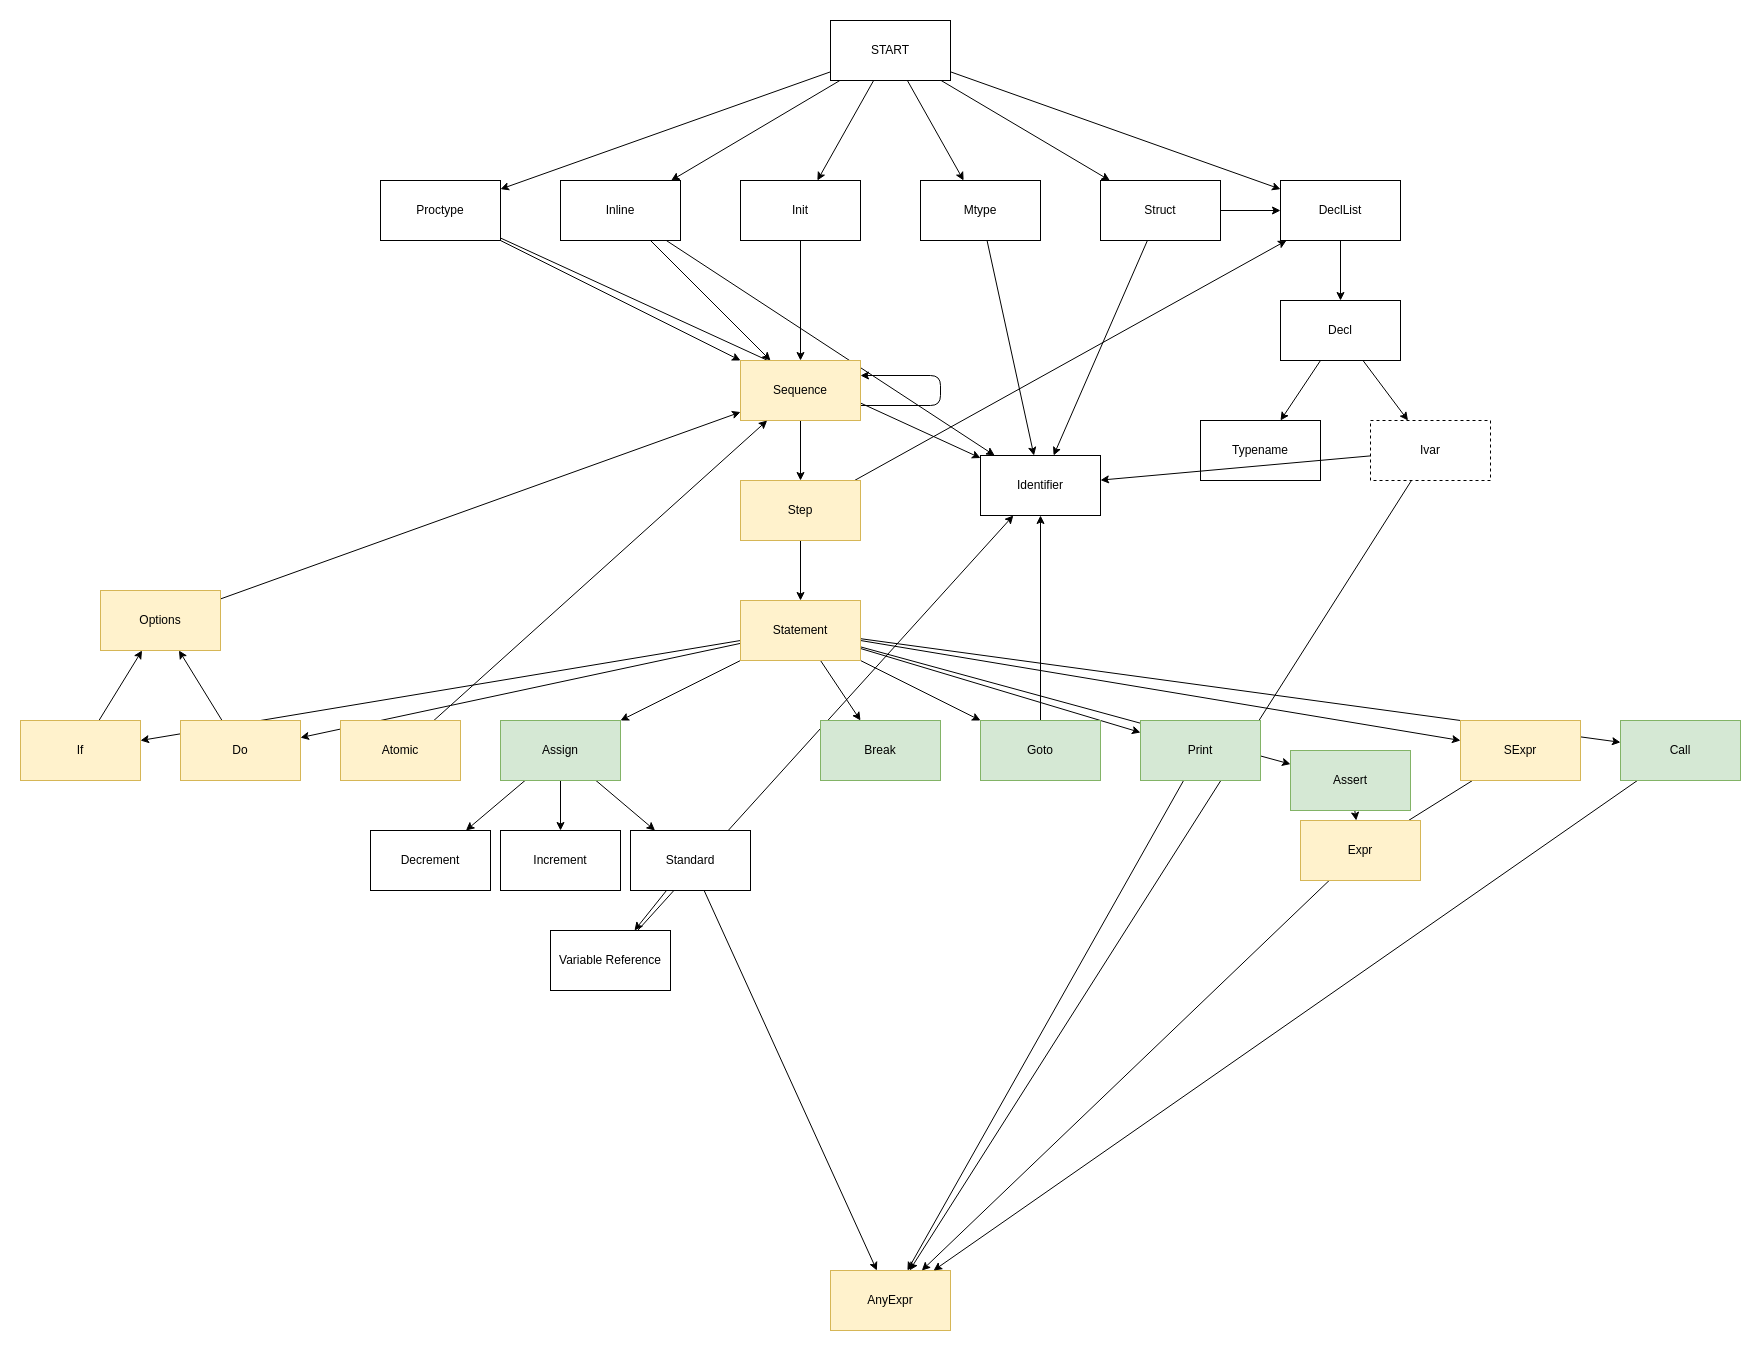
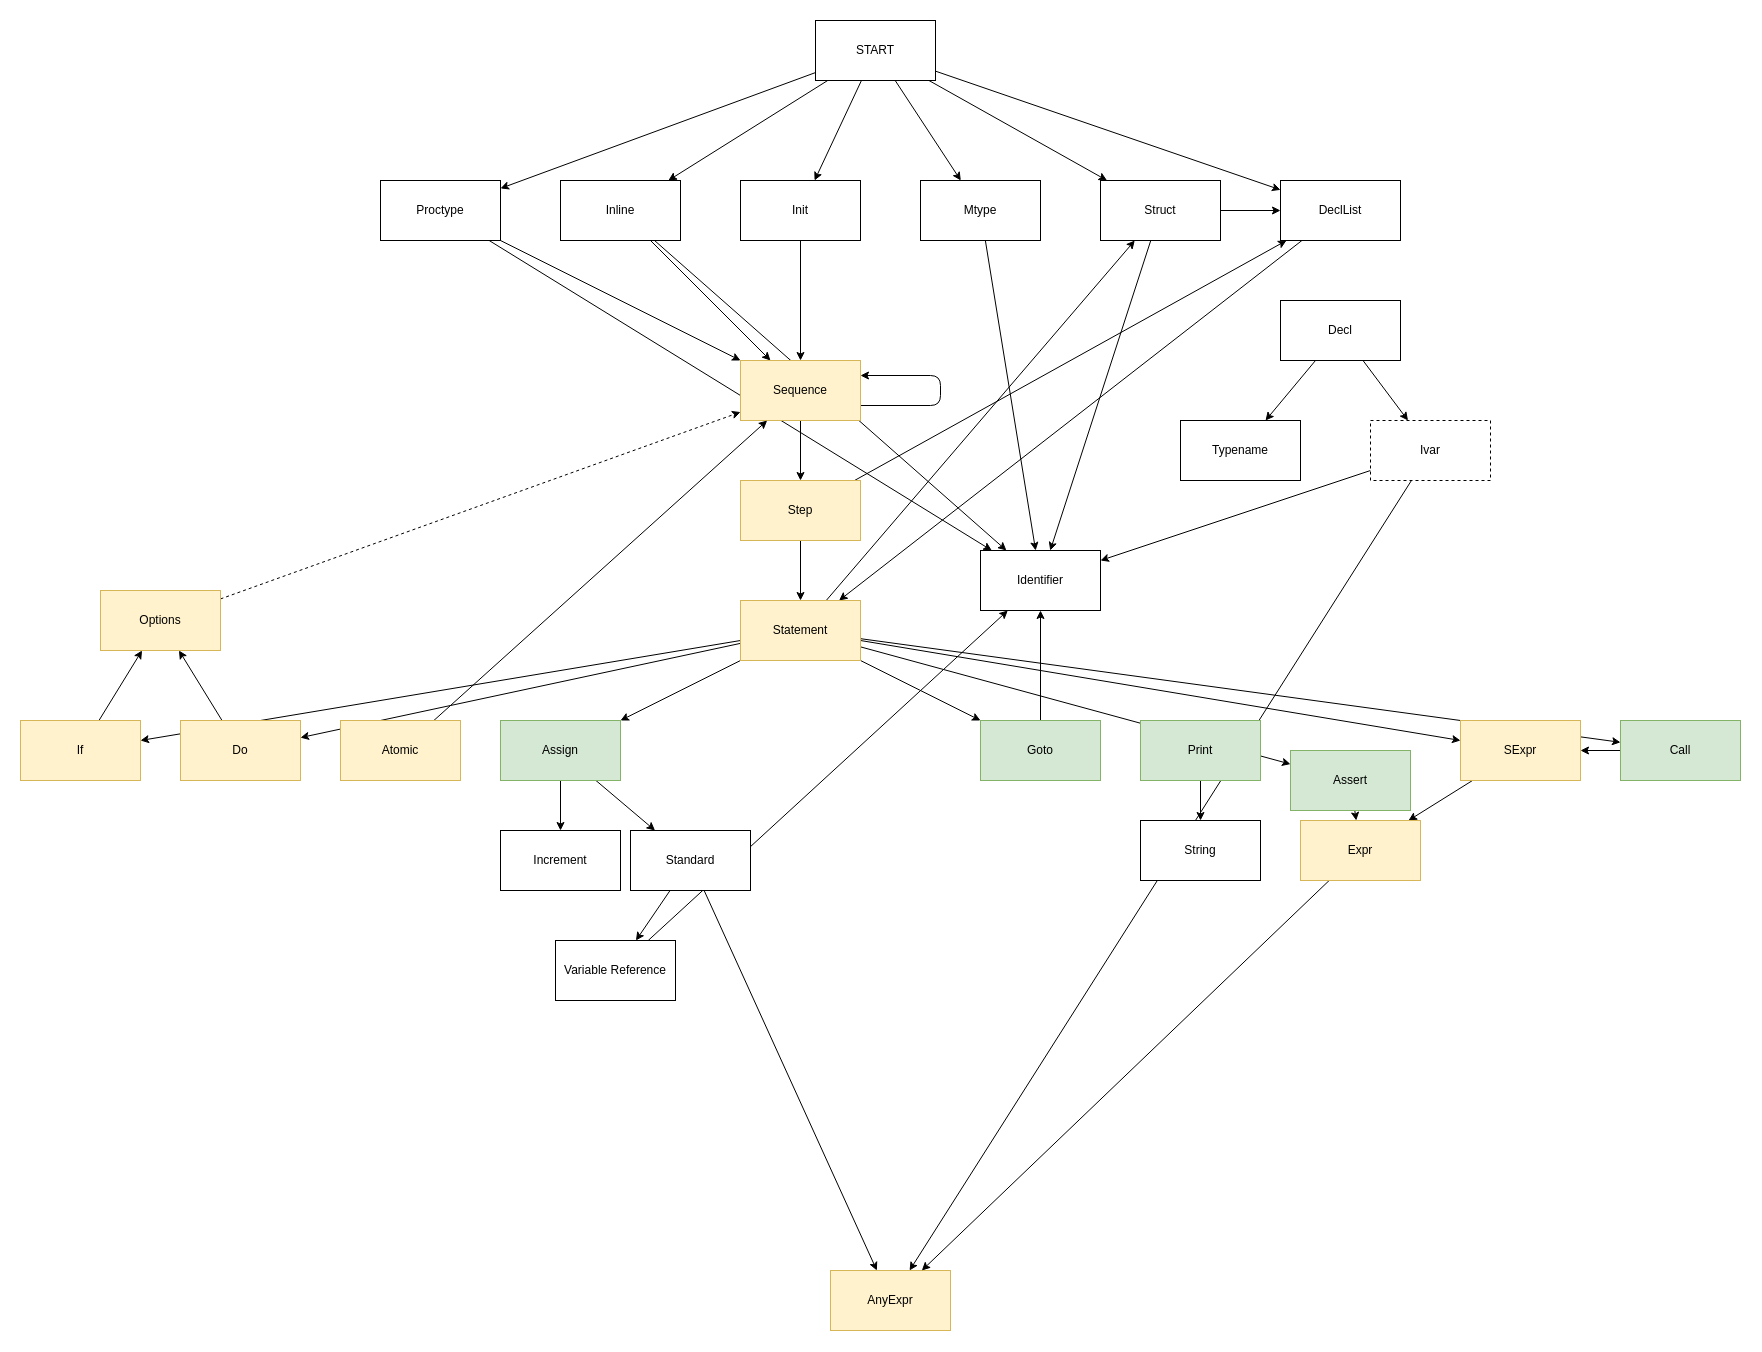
node "START": moved (891, 51) -> (876, 51)
edge "DeclList" -> "Decl": now "DeclList" -> "Statement"
node "Typename": moved (1261, 451) -> (1241, 451)
node "Identifier": moved (1041, 486) -> (1041, 581)
edge "Options" -> "Sequence": style solid -> dashed
edge "Statement" -> "Break": removed
edge "Statement" -> "Print": now "Statement" -> "Struct"
node "Break": removed
edge "Print" -> "String": added
edge "Assign" -> "Decrement": removed
edge "SExpr" -- "Expr": arrowhead none -> classic
node "String": added
node "Decrement": removed
node "Variable Reference": moved (611, 961) -> (616, 971)
edge "Print" -> "AnyExpr": removed
edge "Call" -> "AnyExpr": now "Call" -> "SExpr"
